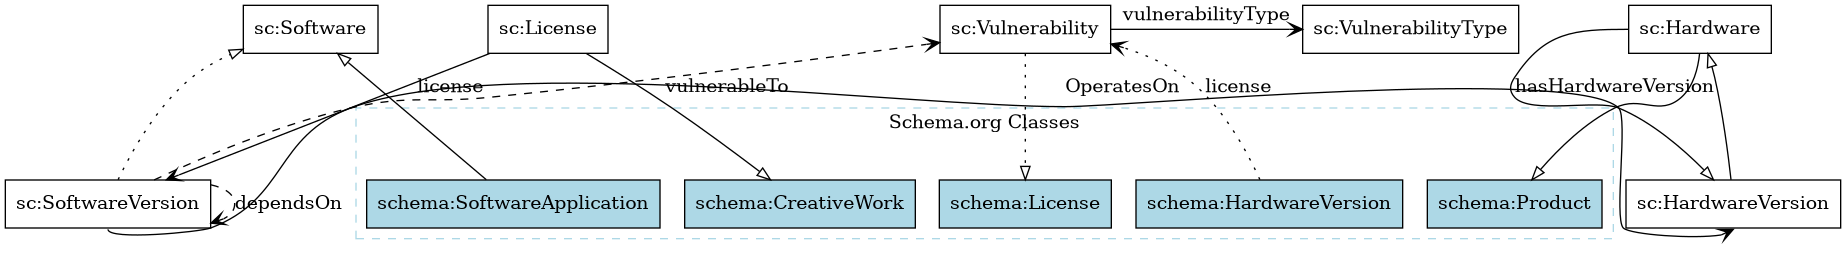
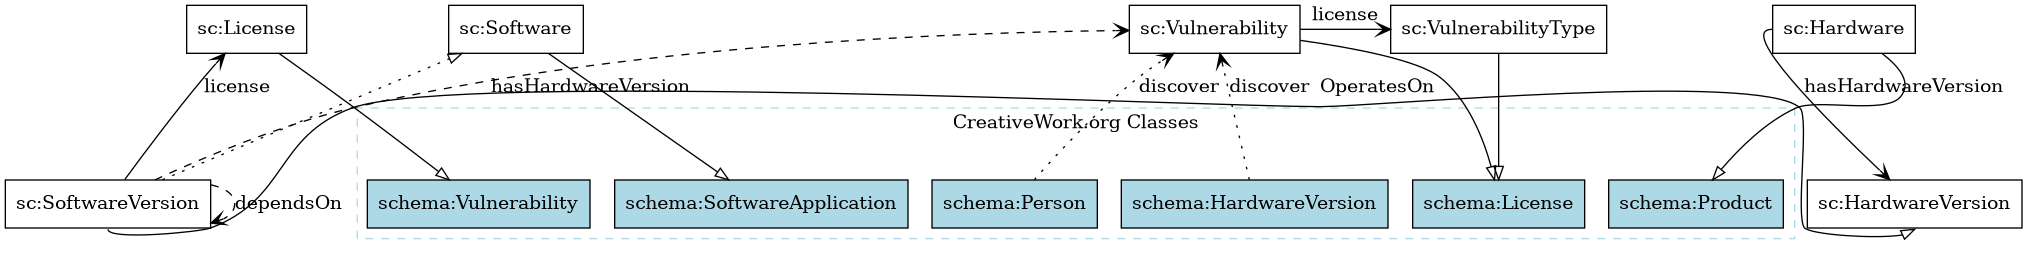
edge "sc:Vulnerability" -> "sc:VulnerabilityType": label "vulnerabilityType" -> "license"
edge "sc:License" -> "sc:SoftwareVersion": reversed
edge "sc:SoftwareVersion" -> "sc:Vulnerability": label "vulnerableTo" -> "hasHardwareVersion"
edge "schema:HardwareVersion" -> "sc:Vulnerability": label "license" -> "discover"
edge "sc:SoftwareVersion" -> "sc:HardwareVersion": arrowhead open -> onormal
edge "sc:Hardware" -> "sc:HardwareVersion": arrowhead onormal -> open
edge "sc:Vulnerability" -> "schema:License": style dotted -> solid
edge "sc:VulnerabilityType" -> "schema:License": added
edge "schema:SoftwareApplication" -> "sc:Software": reversed
cluster "Schema.org Classes": label "Schema.org Classes" -> "CreativeWork.org Classes"
edge "sc:HardwareVersion" -> "sc:Hardware": removed
node "schema:CreativeWork": label "schema:CreativeWork" -> "schema:Vulnerability"
node "schema:Person": added
